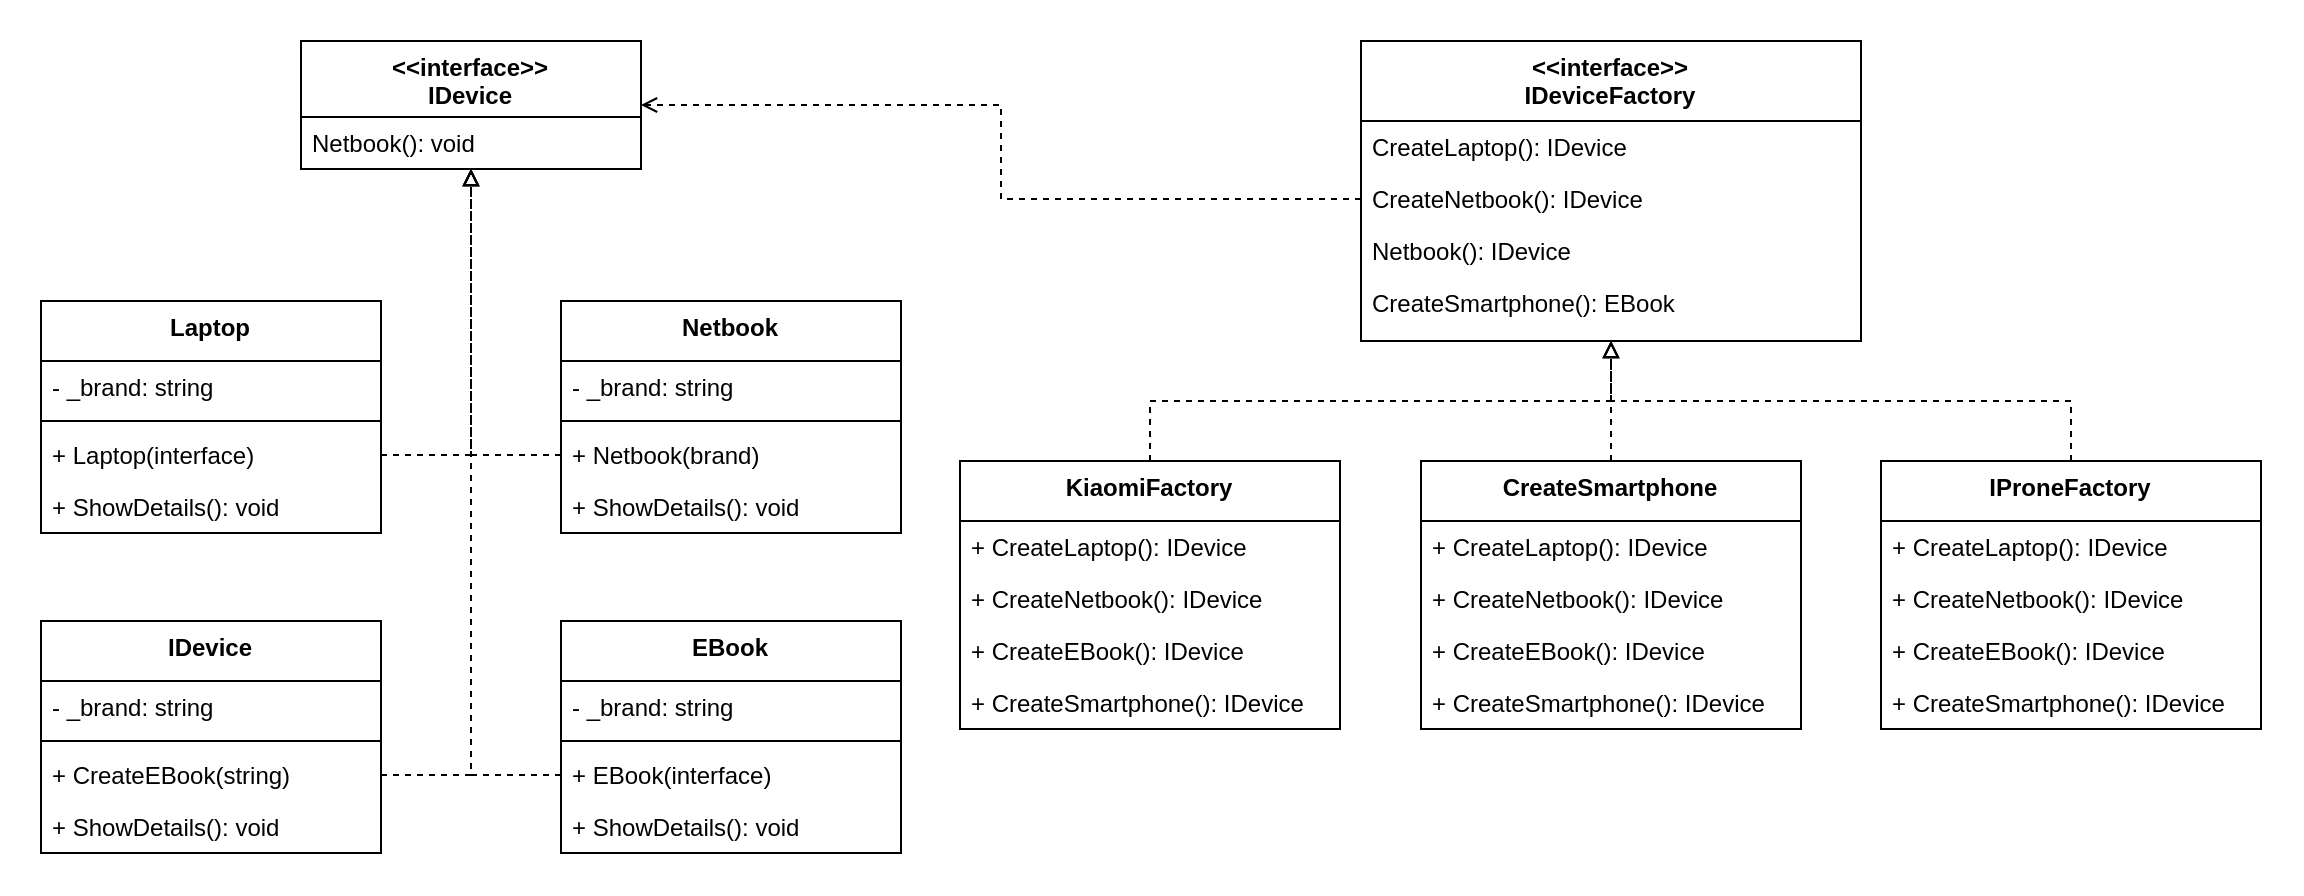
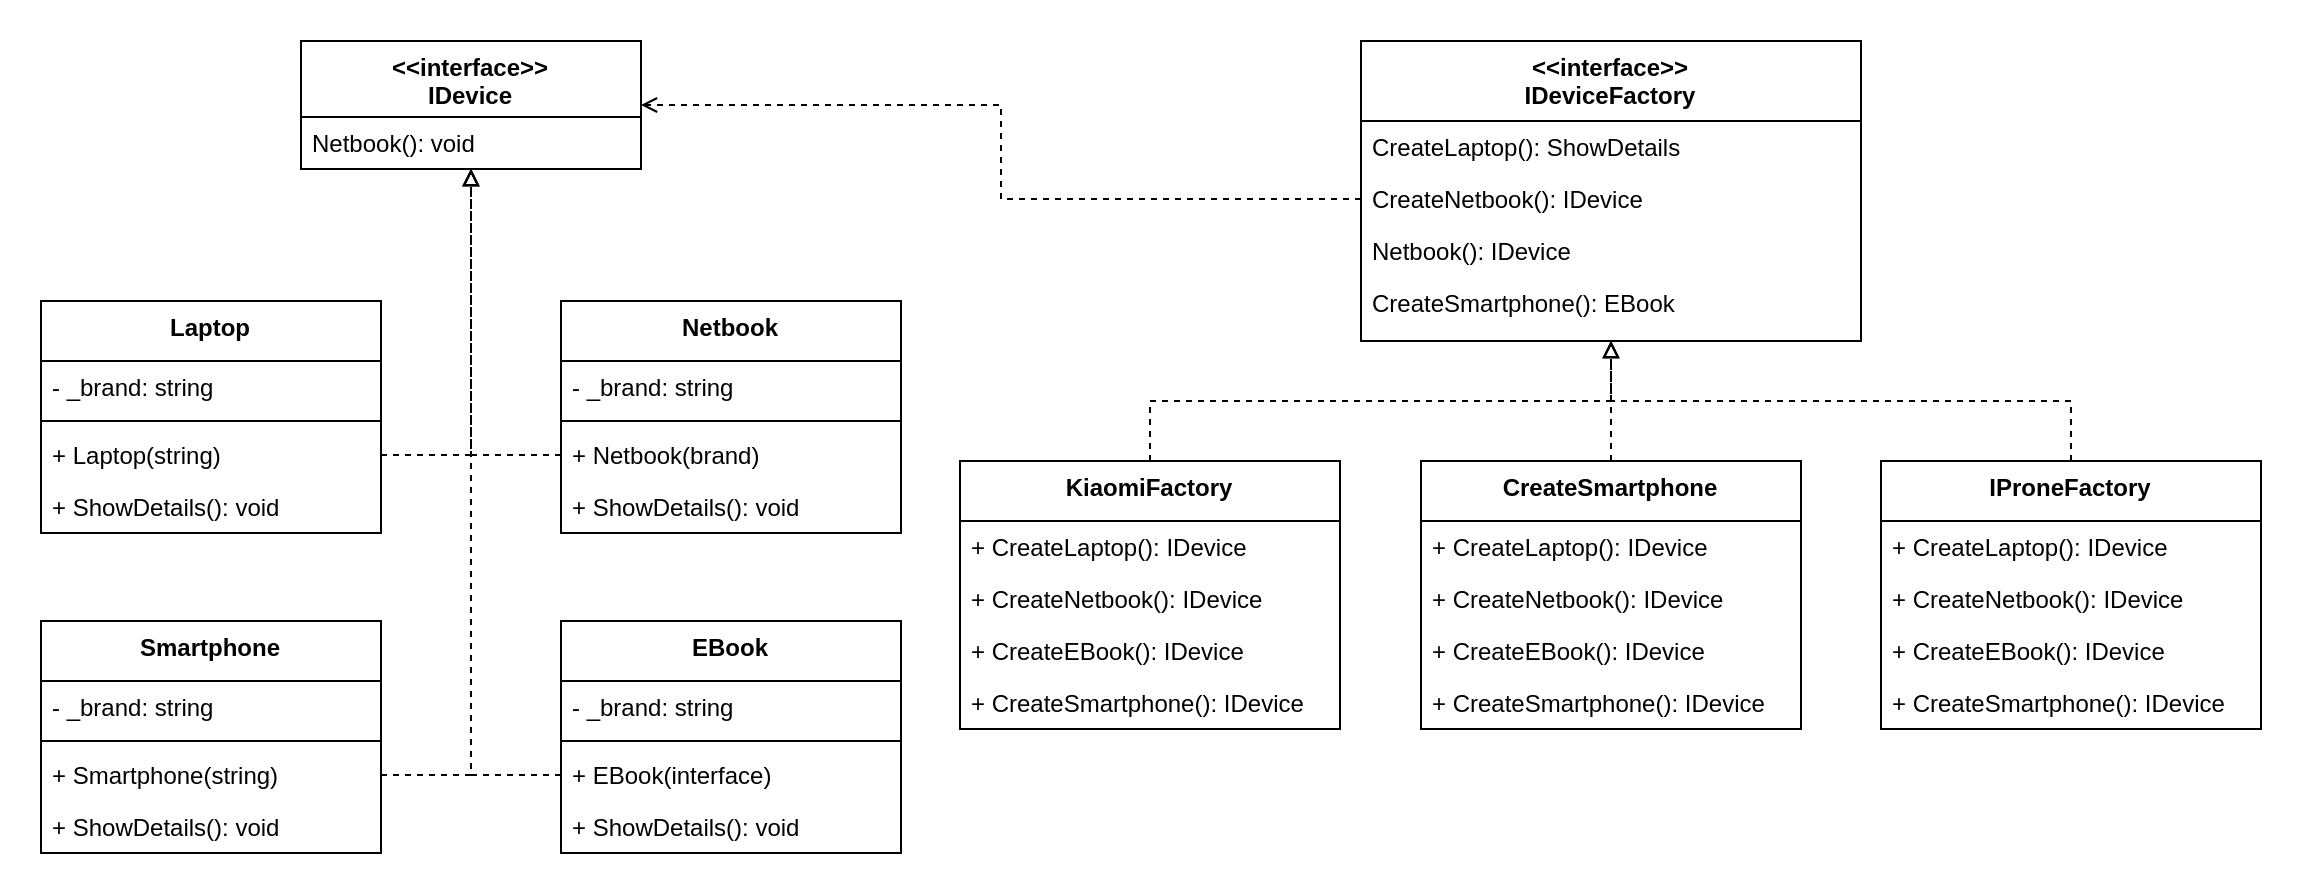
node "CreateLaptop(): IDevice": label "CreateLaptop(): IDevice" -> "CreateLaptop(): ShowDetails"
node "+ Laptop(interface)": label "+ Laptop(interface)" -> "+ Laptop(string)"
node "IDevice": label "IDevice" -> "Smartphone"
node "+ CreateEBook(string)": label "+ CreateEBook(string)" -> "+ Smartphone(string)"
